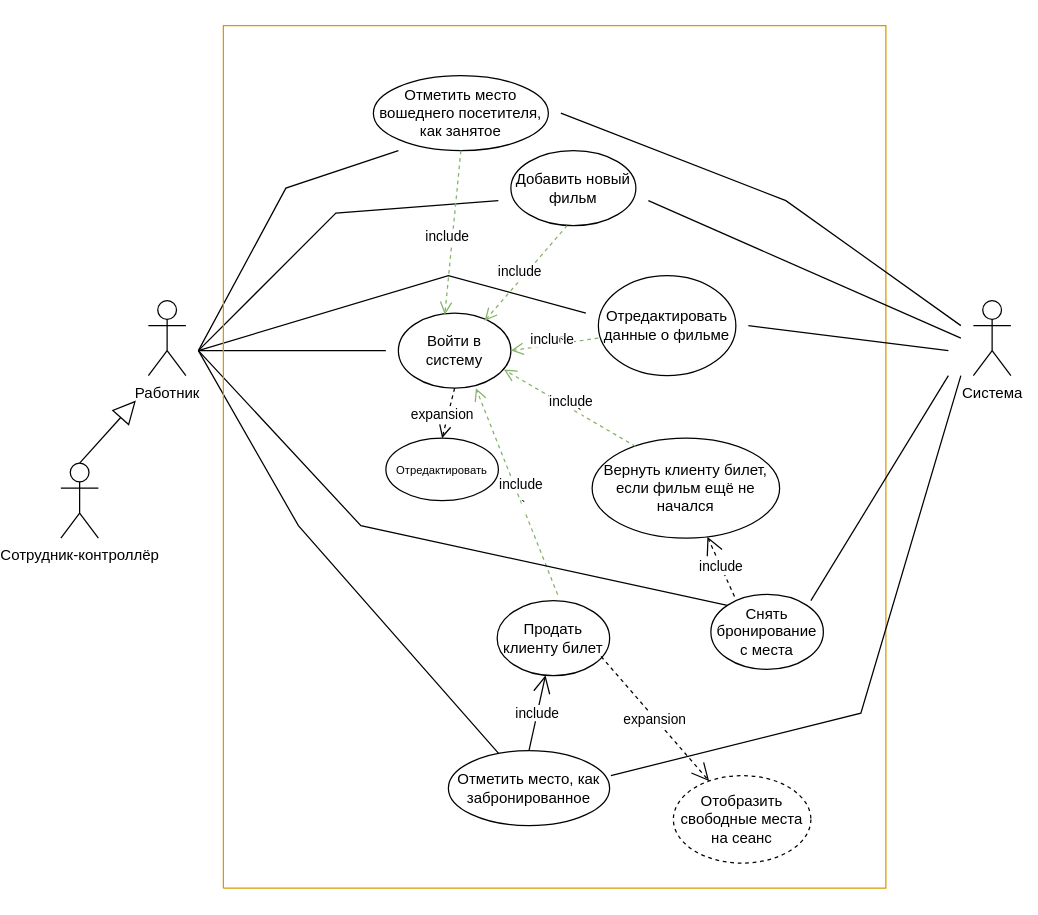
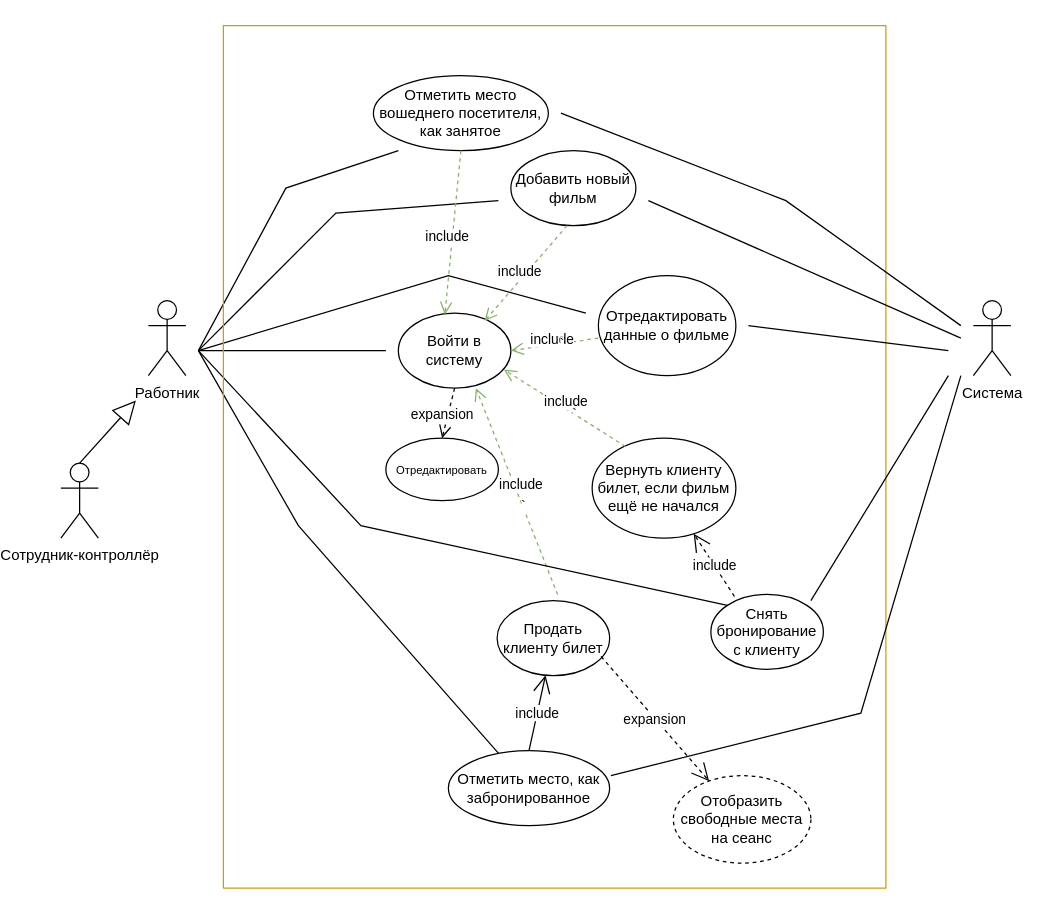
node "Вернуть клиенту билет, если фильм ещё не начался": size 188x100 -> 144x100
node "Снять бронирование с места": label "Снять бронирование с места" -> "Снять бронирование с клиенту"
